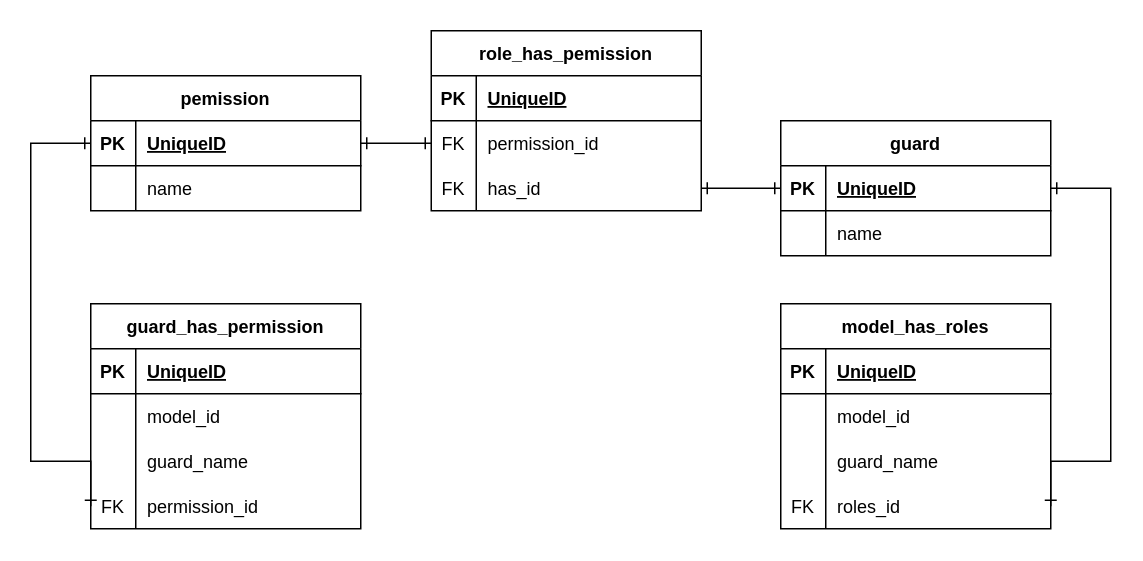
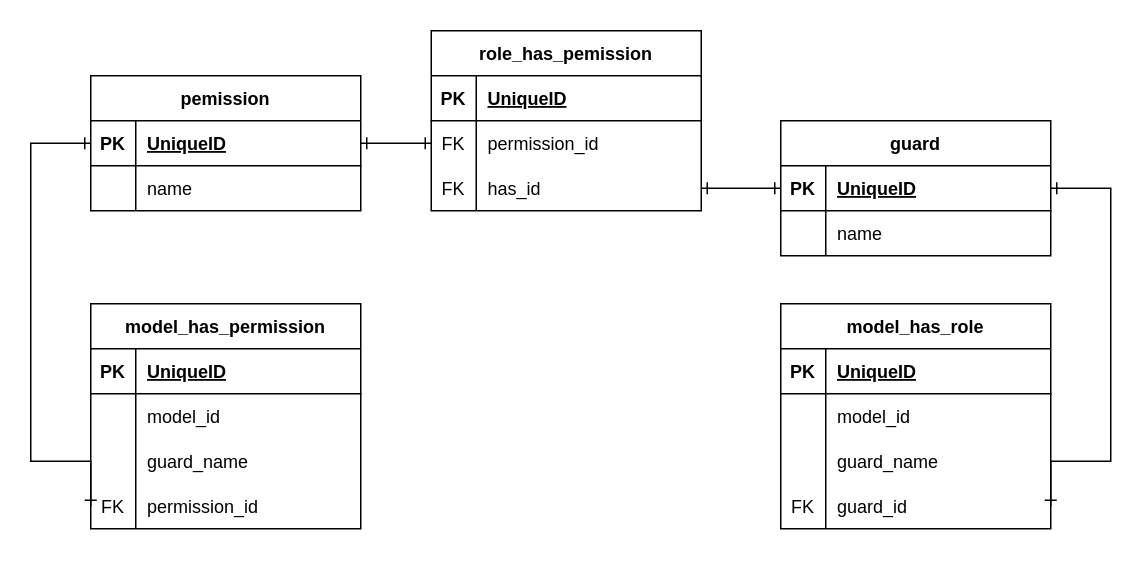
node "guard_has_permission": label "guard_has_permission" -> "model_has_permission"
node "model_has_roles": label "model_has_roles" -> "model_has_role"
node "roles_id": label "roles_id" -> "guard_id"
